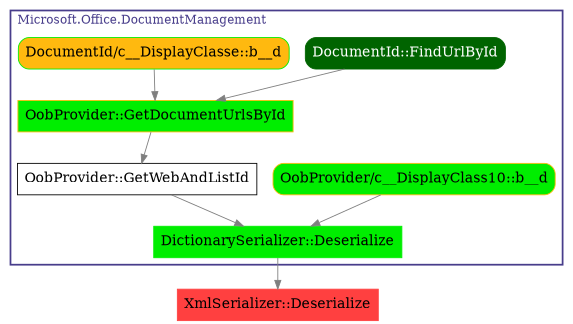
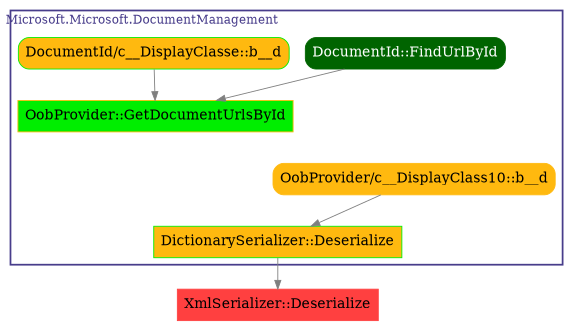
cluster "Microsoft.Office.DocumentManagement": label "Microsoft.Office.DocumentManagement" -> "Microsoft.Microsoft.DocumentManagement"
node "OobProvider::GetWebAndListId": removed
node "OobProvider/c__DisplayClass10::b__d": fillcolor green2 -> darkgoldenrod1
node "DictionarySerializer::Deserialize": fillcolor green2 -> darkgoldenrod1
